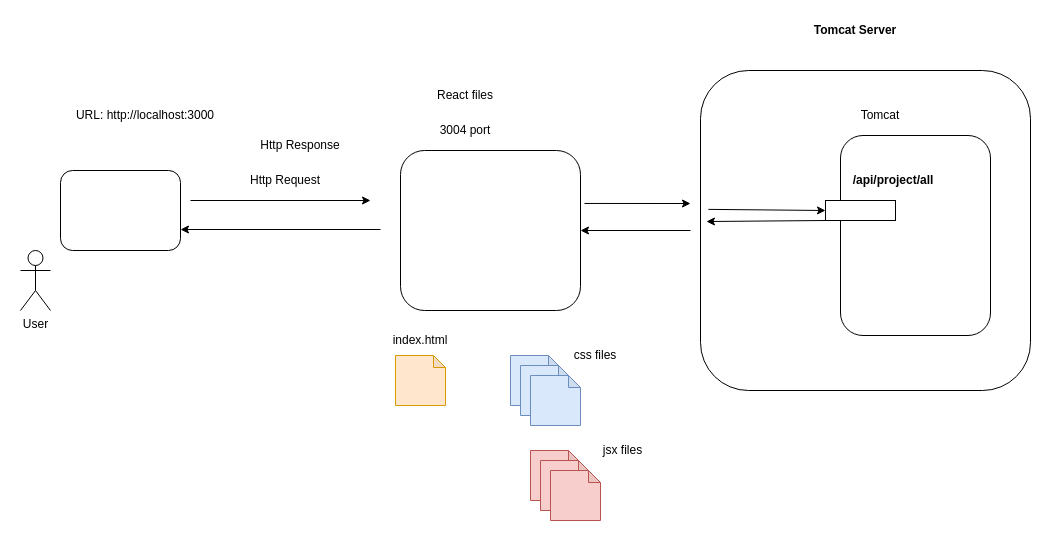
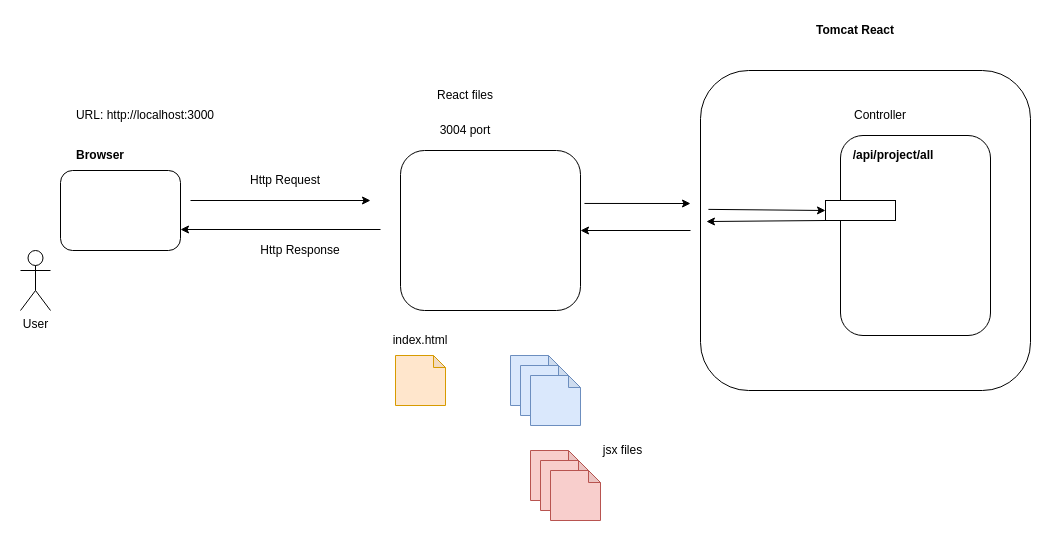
node "Tomcat Server": label "Tomcat Server" -> "Tomcat React"
node "Tomcat": label "Tomcat" -> "Controller"
node "Http Response": moved (301, 146) -> (301, 251)
node "Browser": added
node "/api/project/all": moved (893, 181) -> (893, 156)
node "css files": removed
